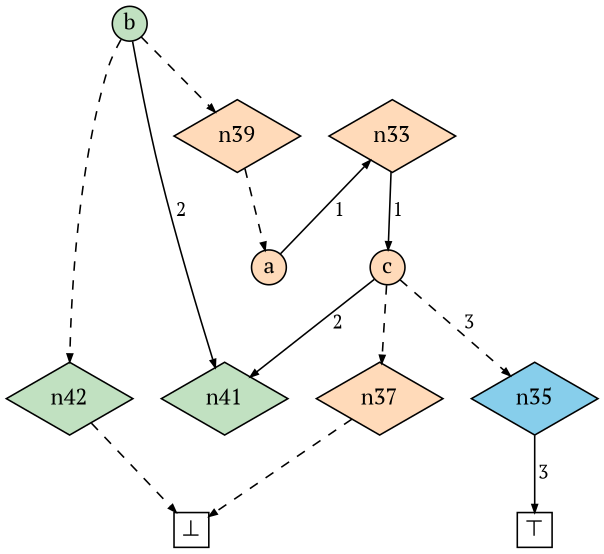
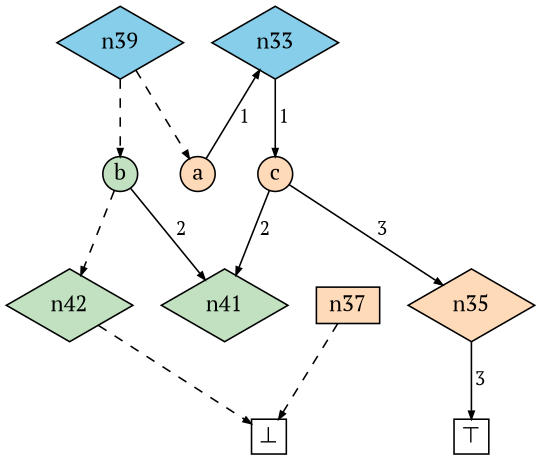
edge "b" -> "n39": reversed
node "n39": fillcolor peachpuff -> skyblue
node "n33": fillcolor peachpuff -> skyblue
edge "c" -> "n37": removed
edge "c" -> "n35": style dashed -> solid
node "n37": shape diamond -> box
node "n35": fillcolor skyblue -> peachpuff
